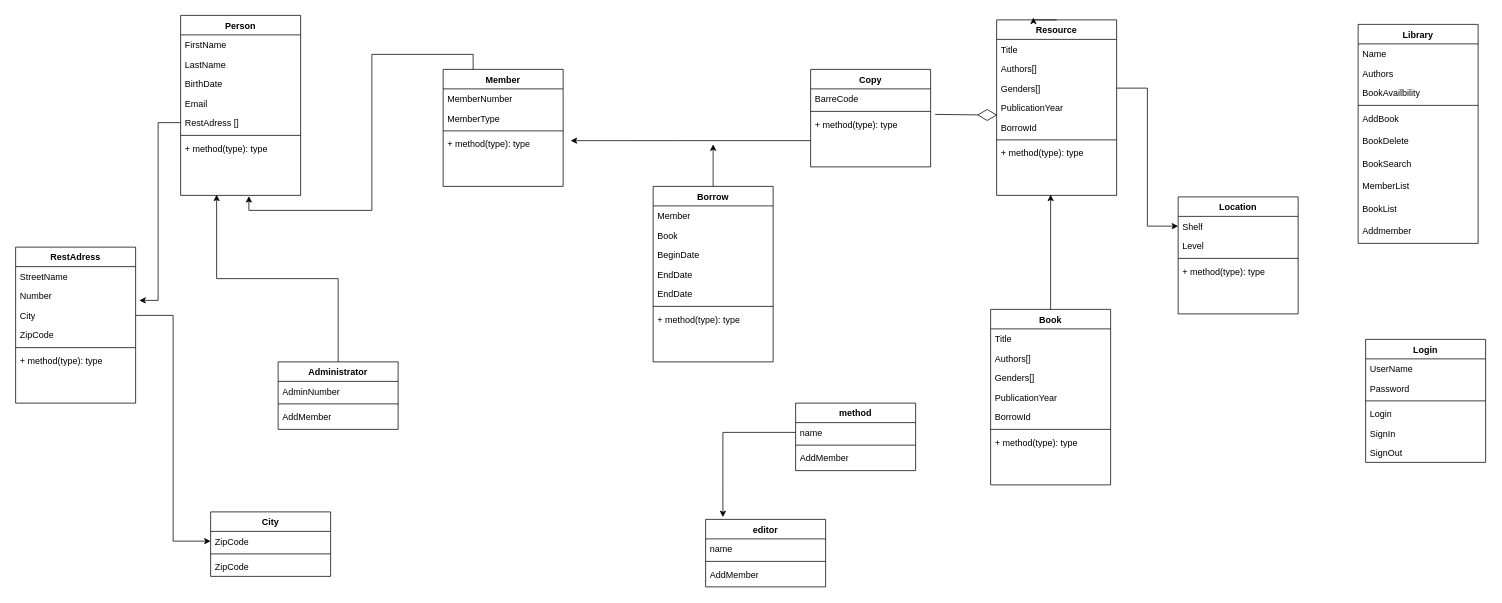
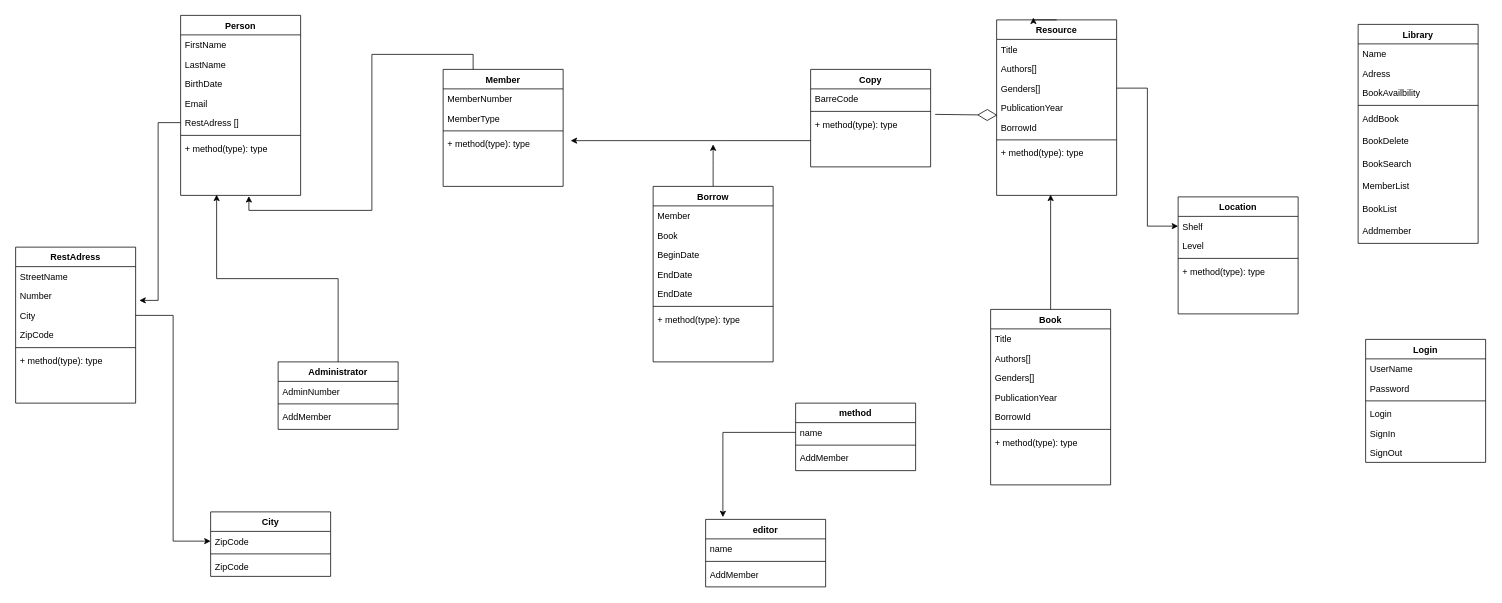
node "Authors": label "Authors" -> "Adress"
